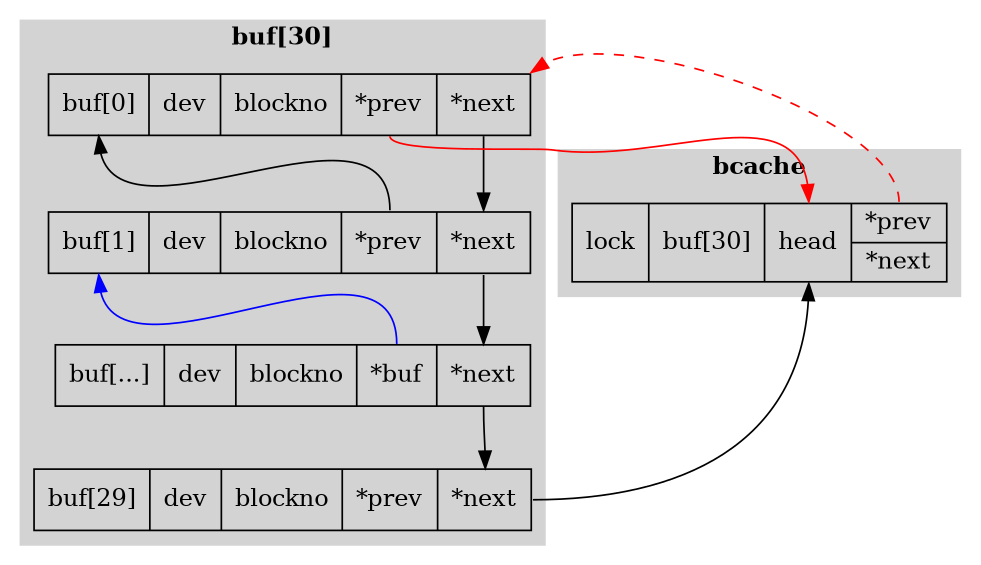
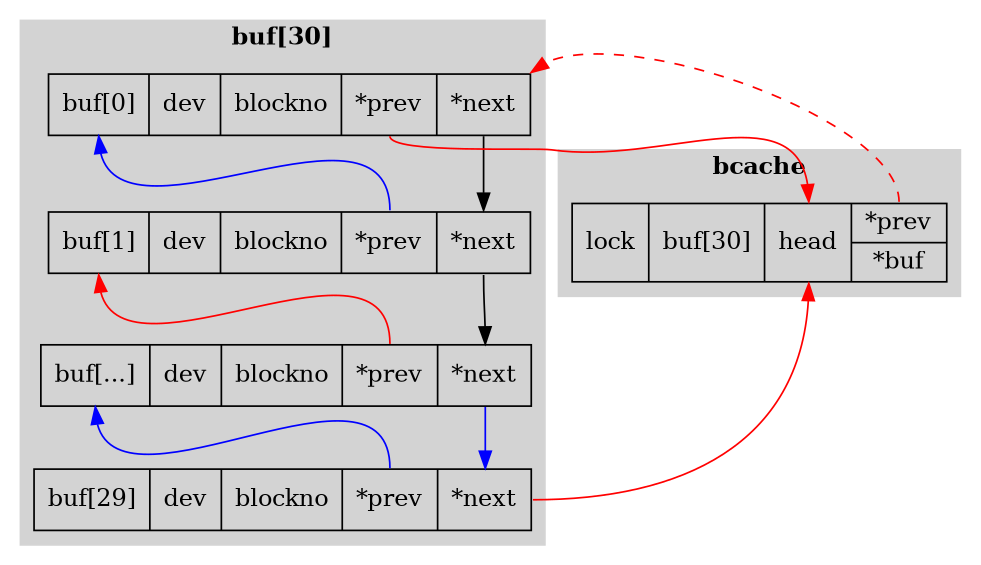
edge "buf[1]" -> "buf[0]": color black -> blue
node "lock": text "*next" -> "*buf"
edge "buf[...]" -> "buf[1]": color blue -> red
node "buf[...]": text "*buf" -> "*prev"
edge "buf[...]" -> "buf[29]": color black -> blue
edge "buf[29]" -> "buf[...]": added
edge "buf[29]" -> "lock": color black -> red
